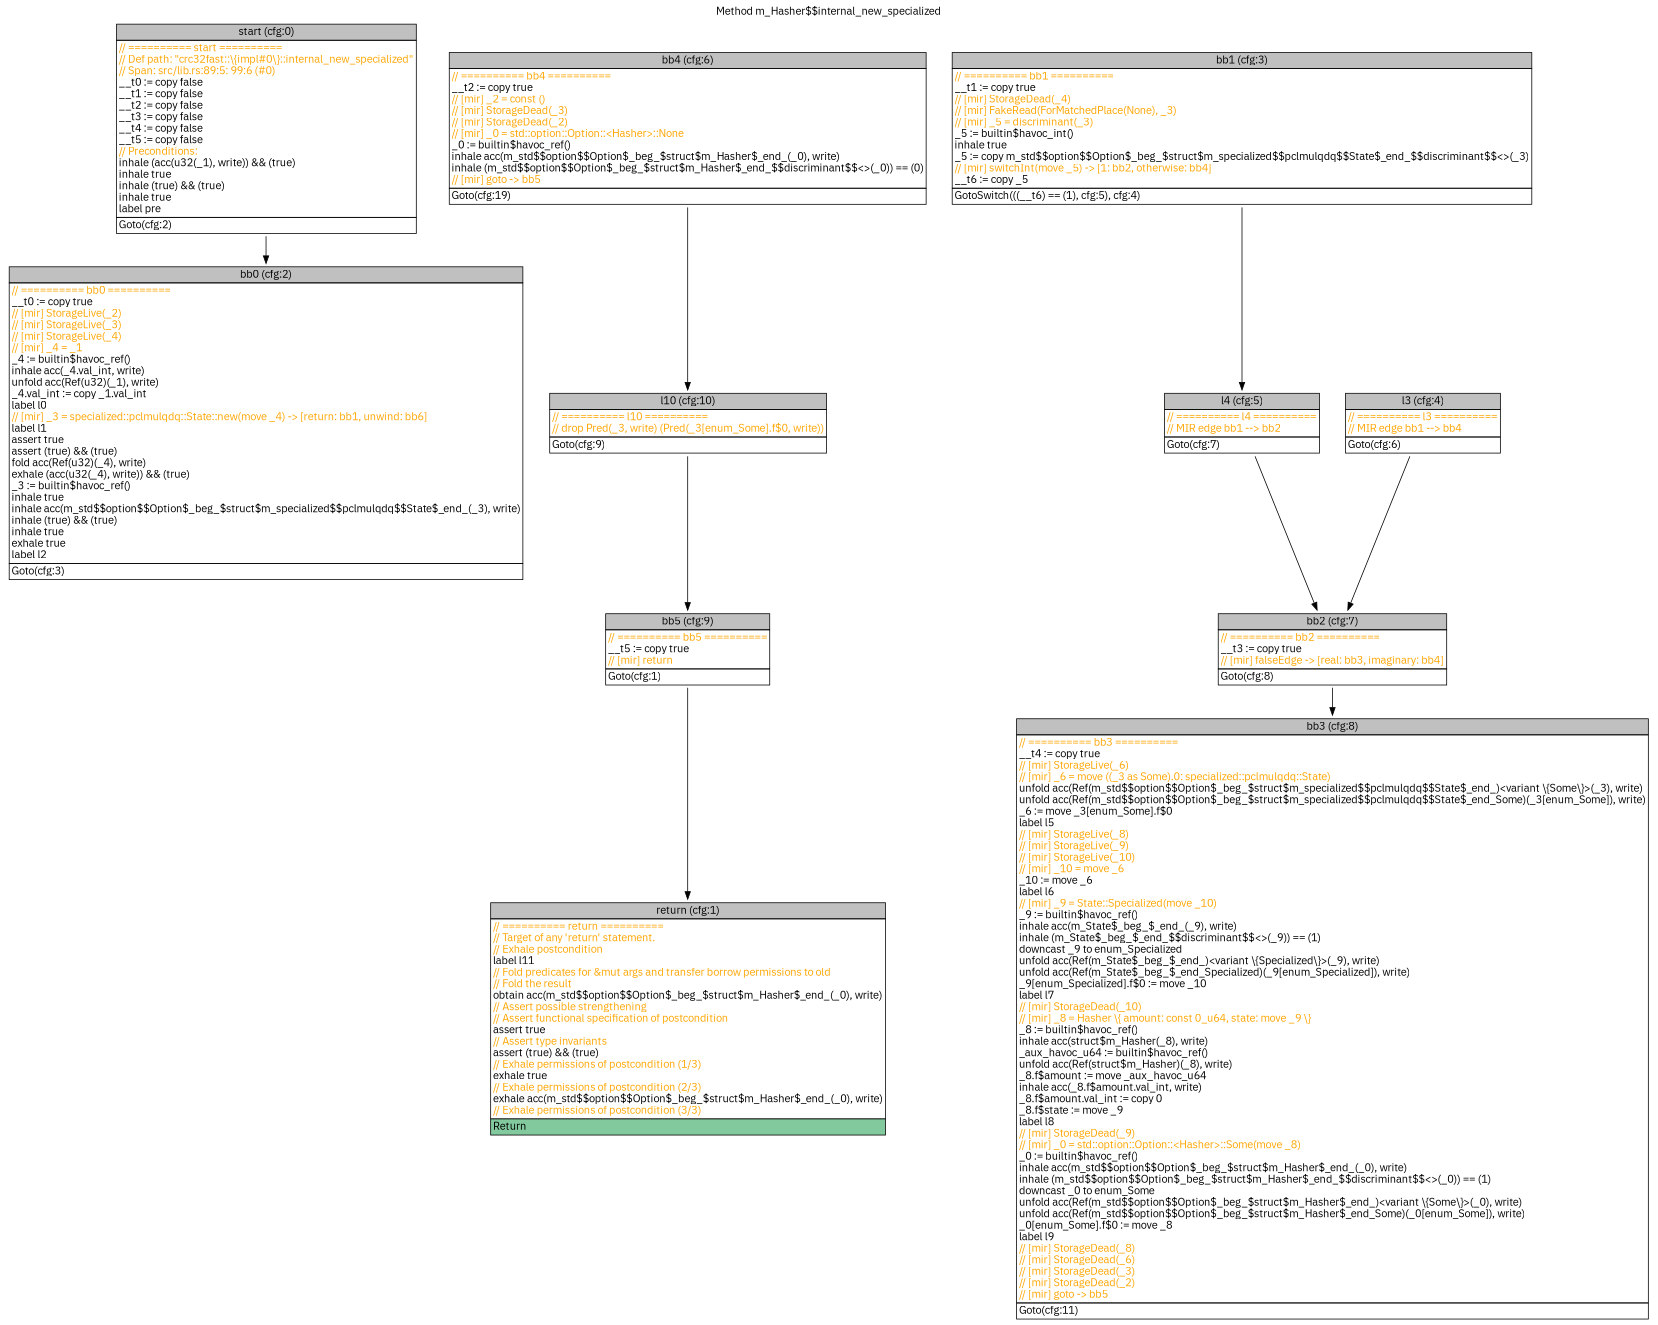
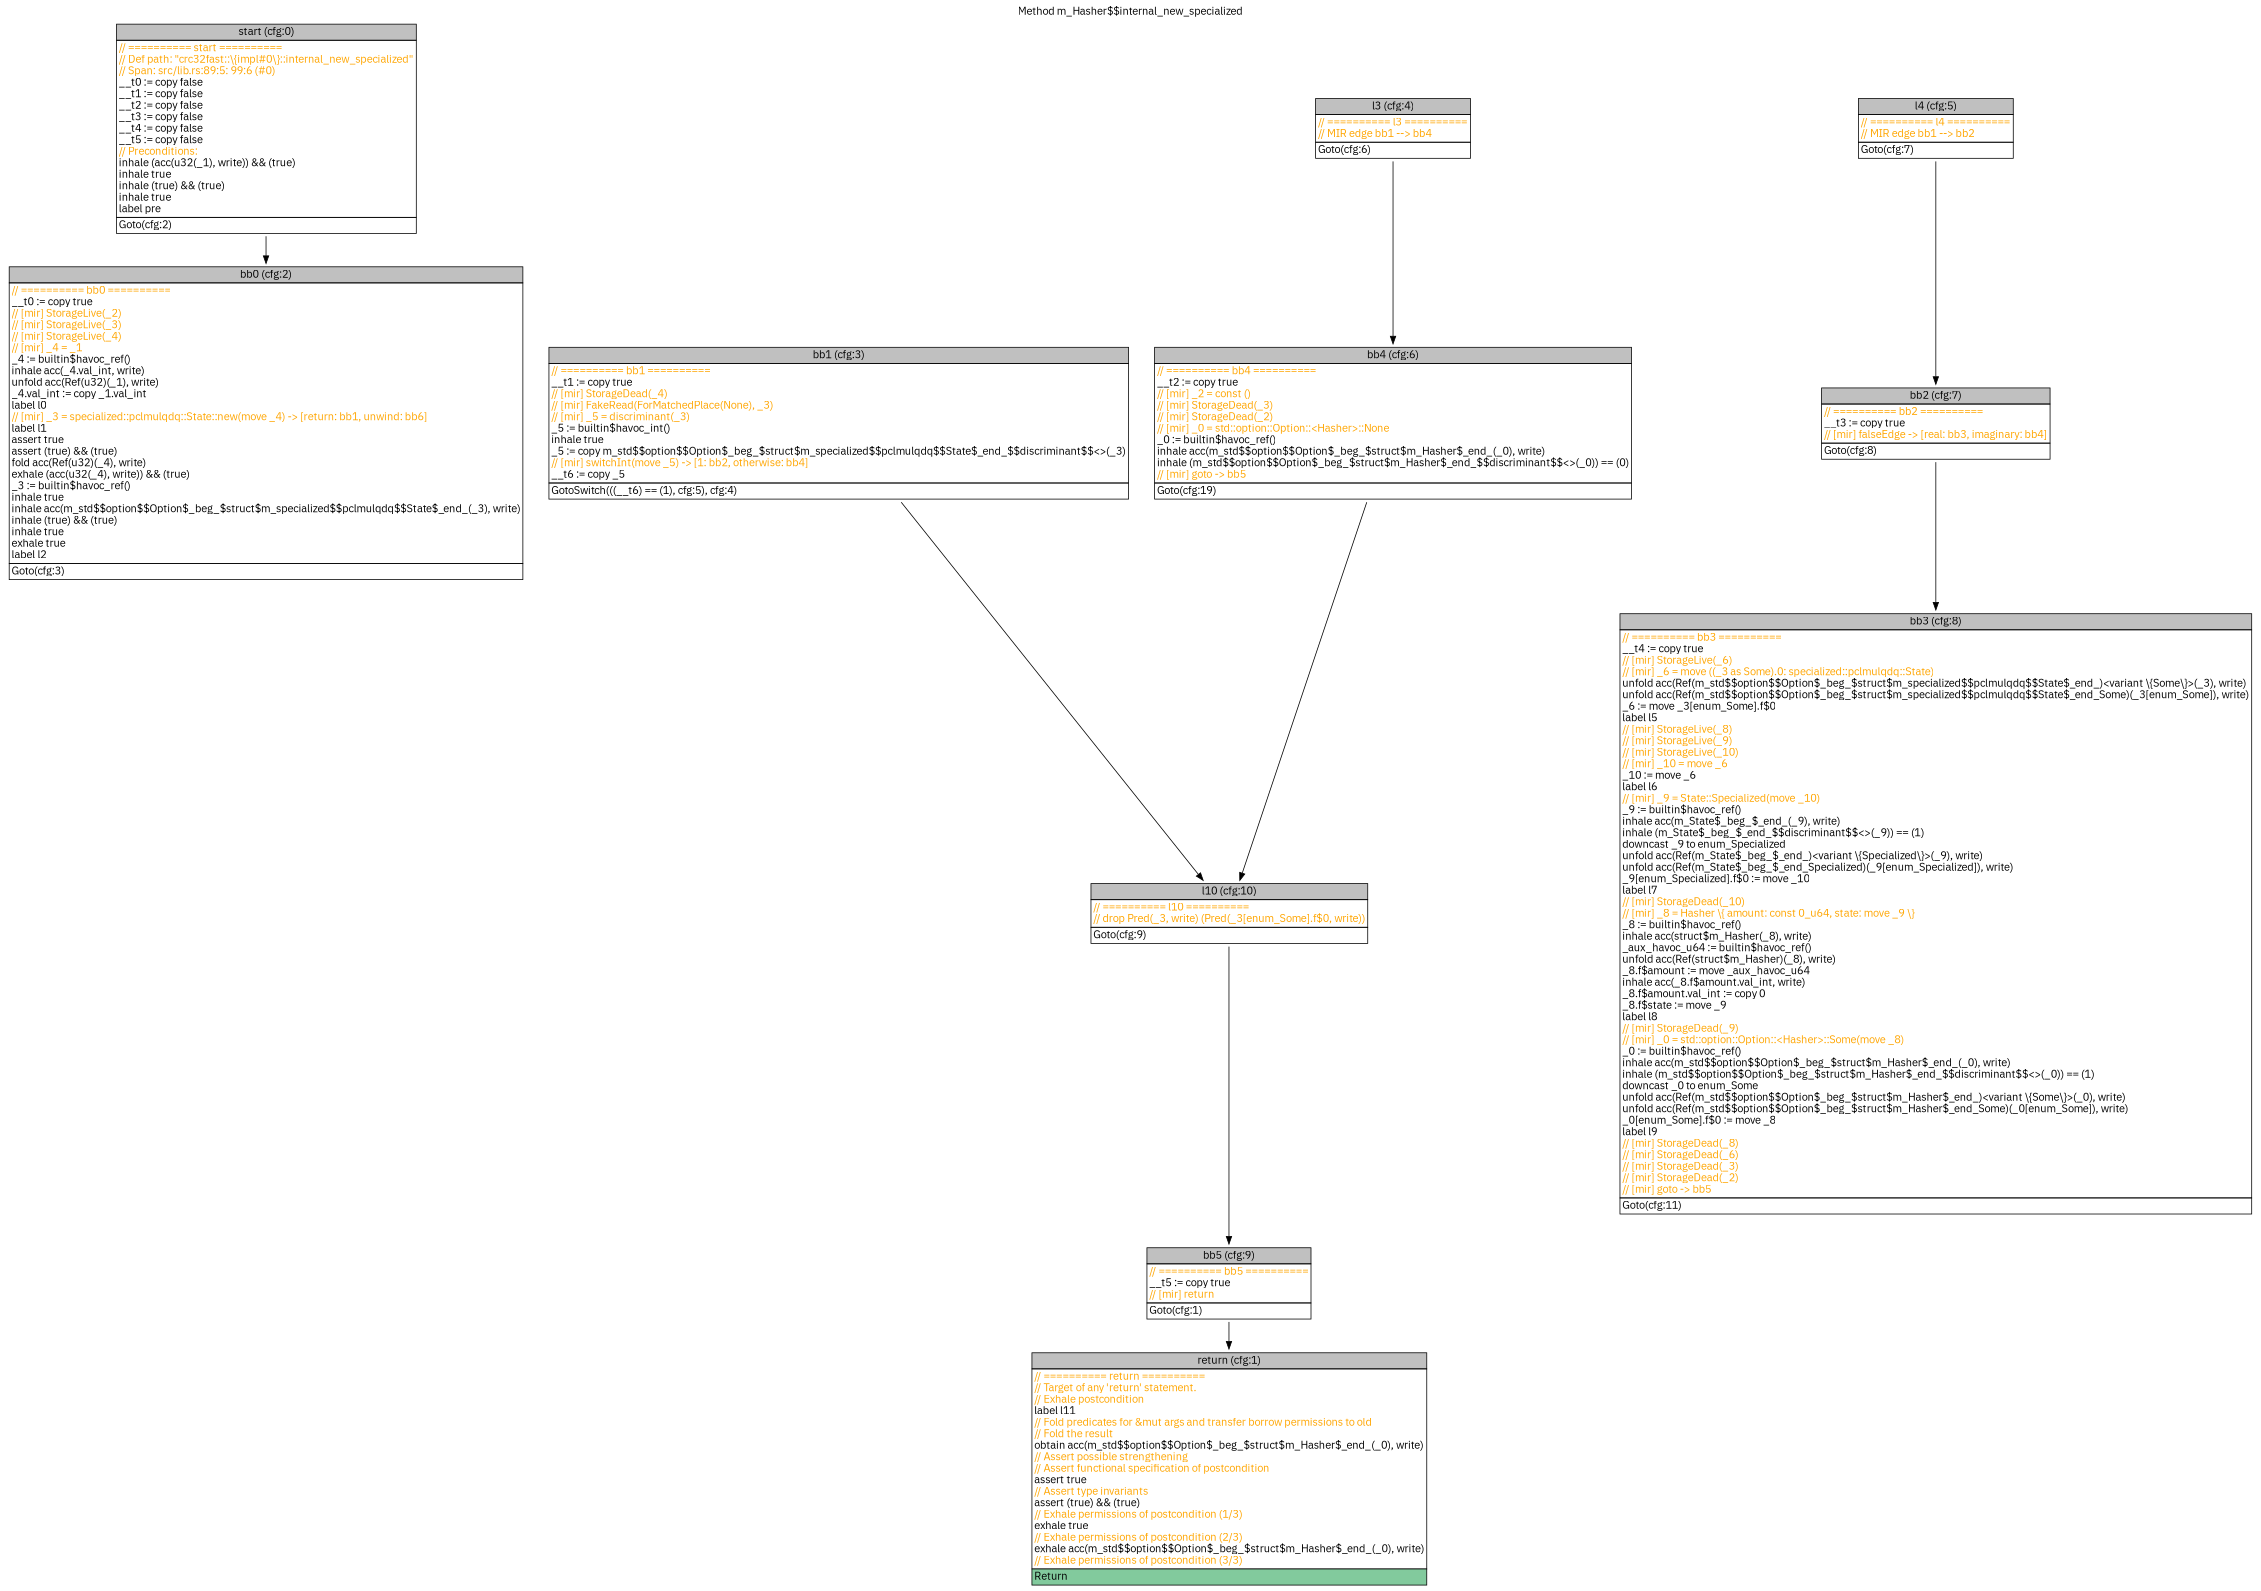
edge "bb1 (cfg:3)" -> "l4 (cfg:5)": now "bb1 (cfg:3)" -> "l10 (cfg:10)"
edge "l3 (cfg:4)" -> "bb2 (cfg:7)": now "l3 (cfg:4)" -> "bb4 (cfg:6)"
